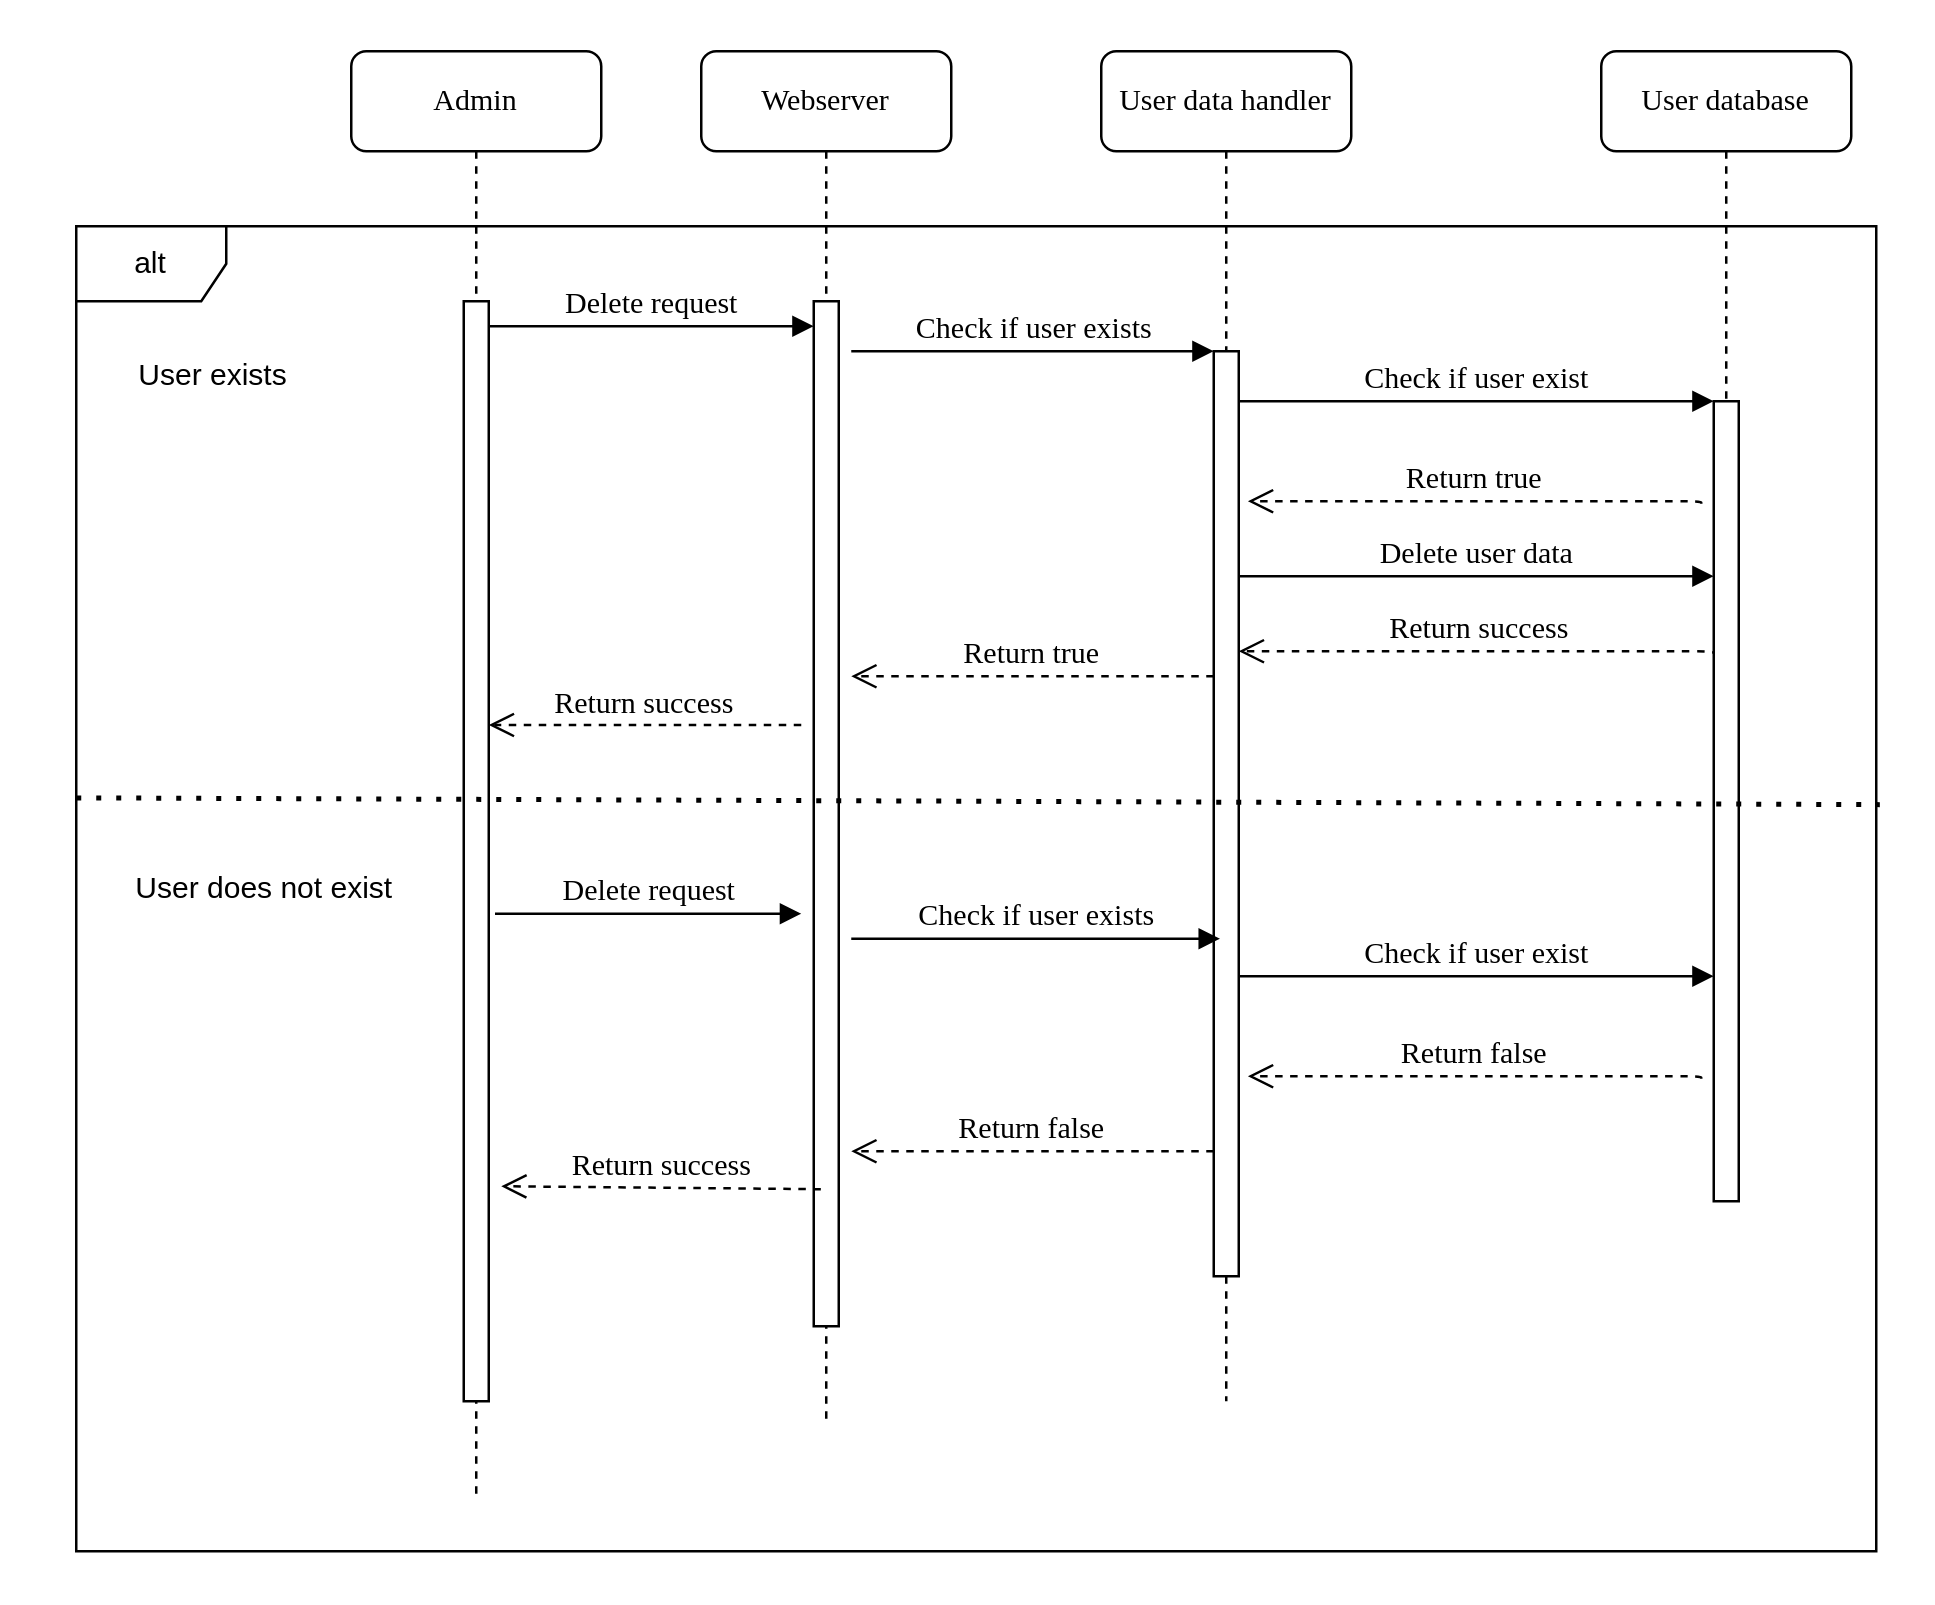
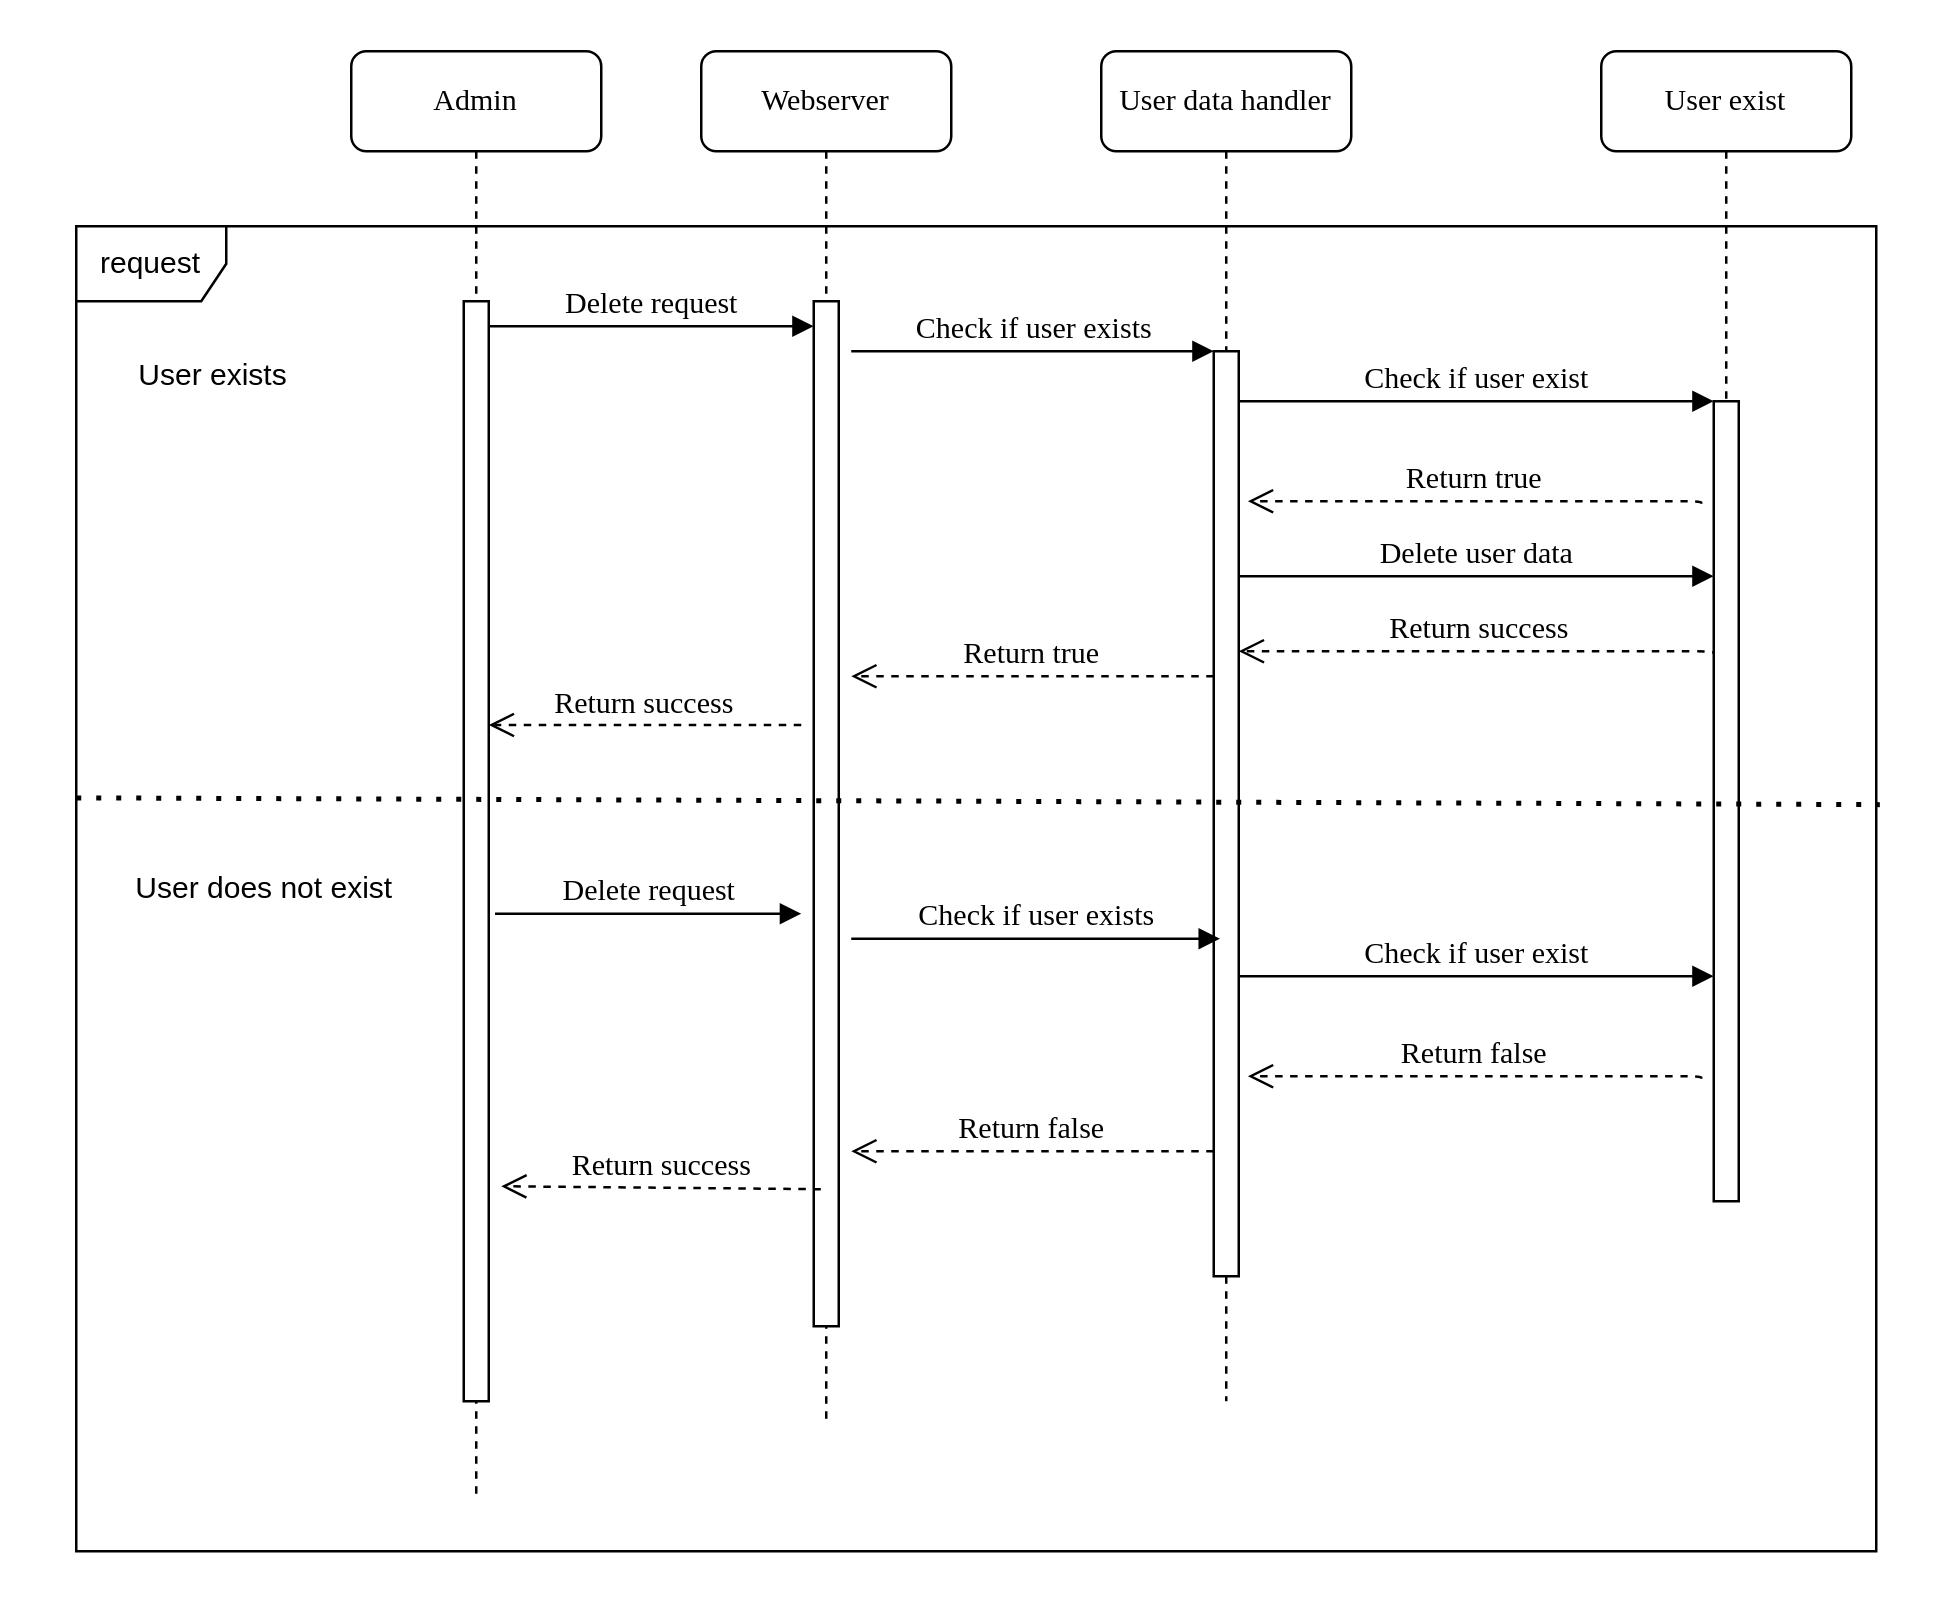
node "User database": label "User database" -> "User exist"
node "alt": label "alt" -> "request"
